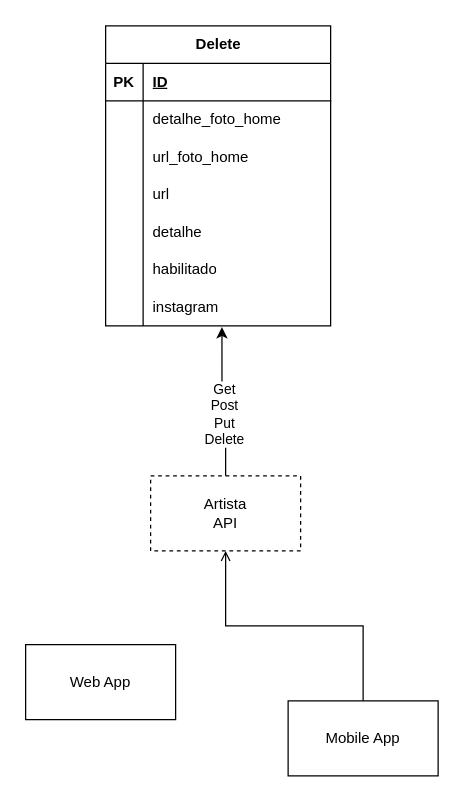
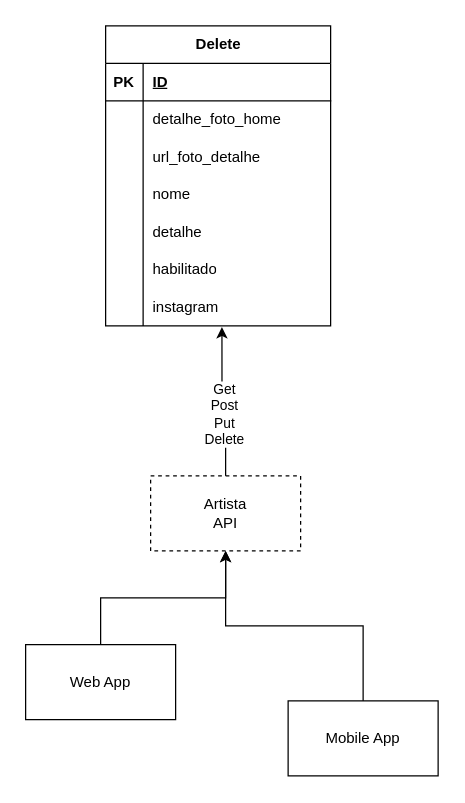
node "url_foto_home": label "url_foto_home" -> "url_foto_detalhe"
node "url": label "url" -> "nome"
edge "Mobile App" -> "Artista API": arrowhead open -> classic
edge "Web App" -> "Artista API": added
